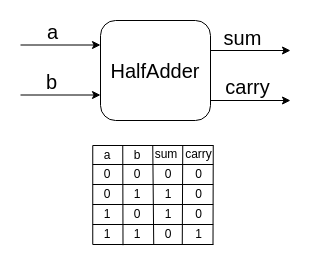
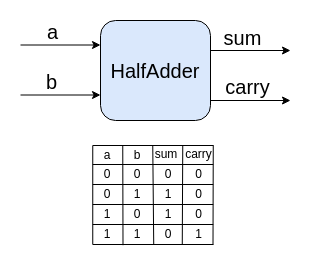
node "HalfAdder": fillcolor #ffffff -> #dae8fc
